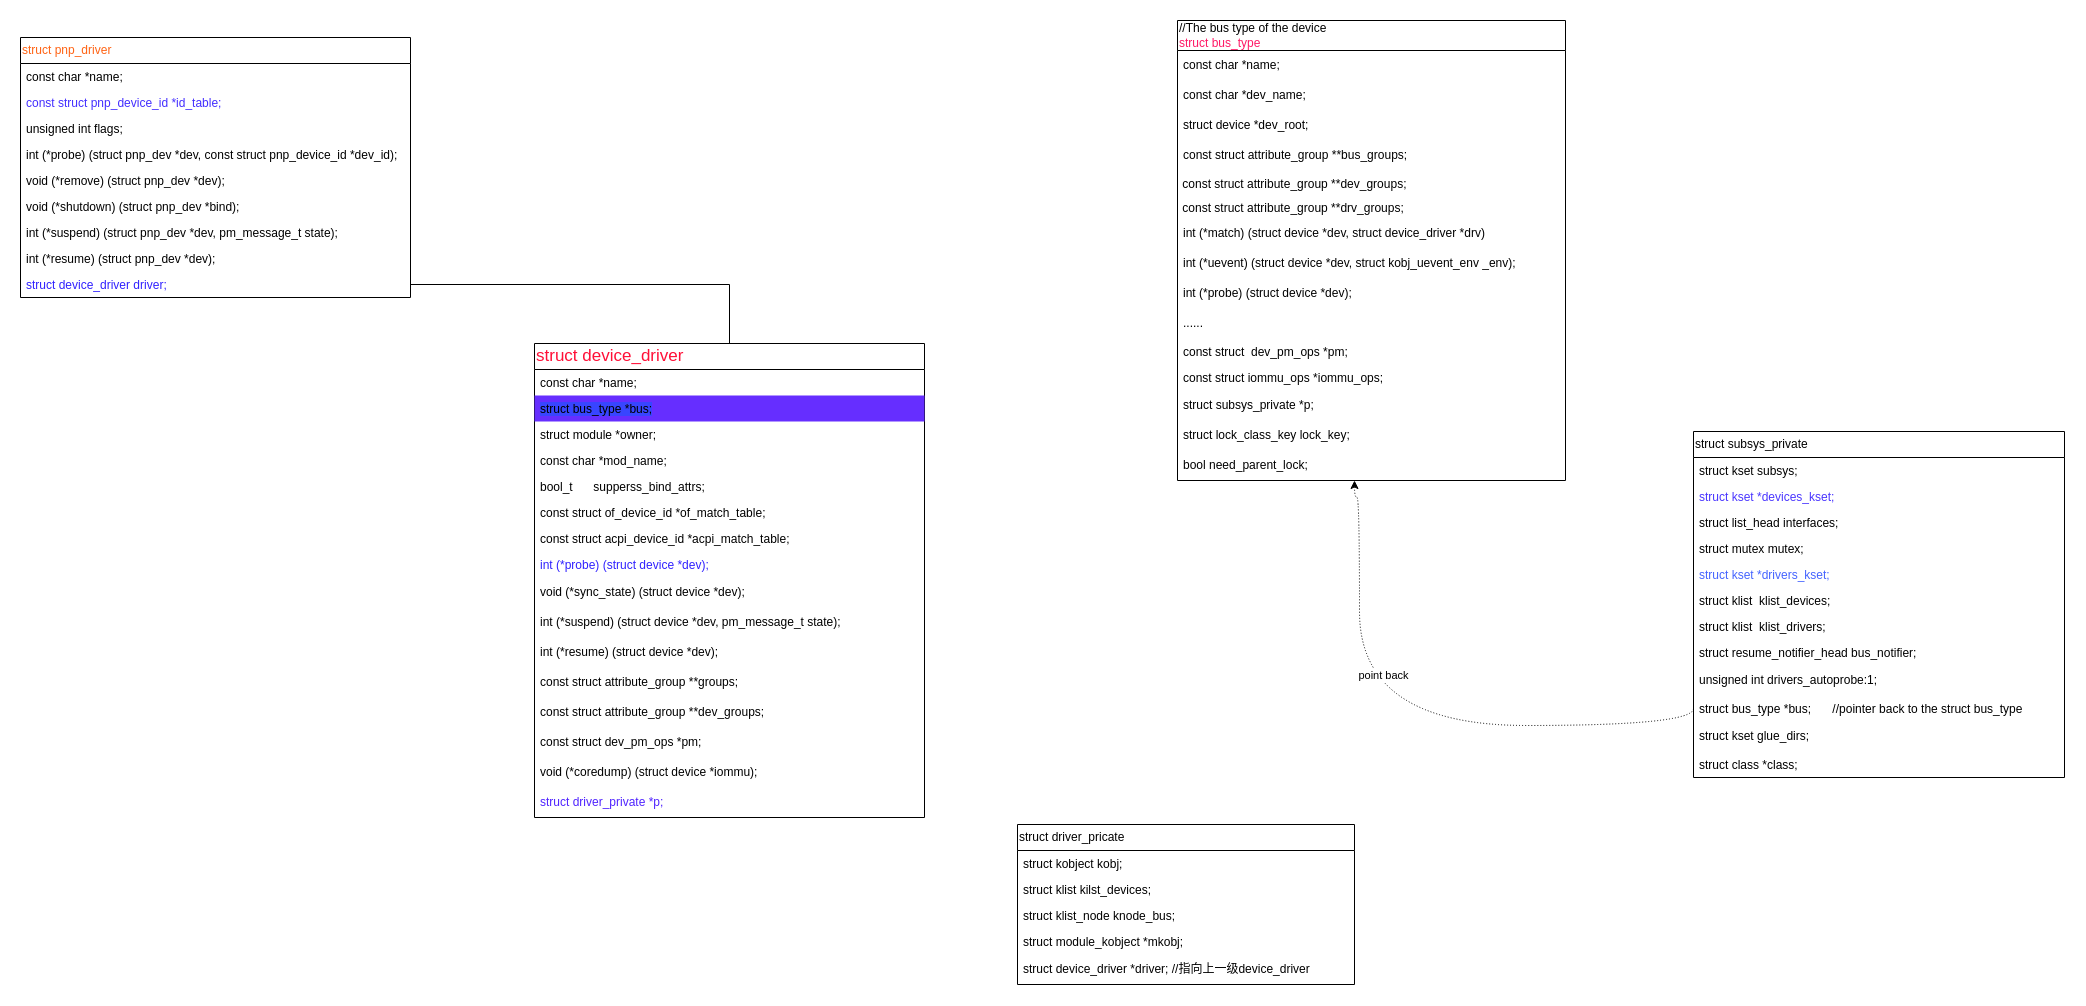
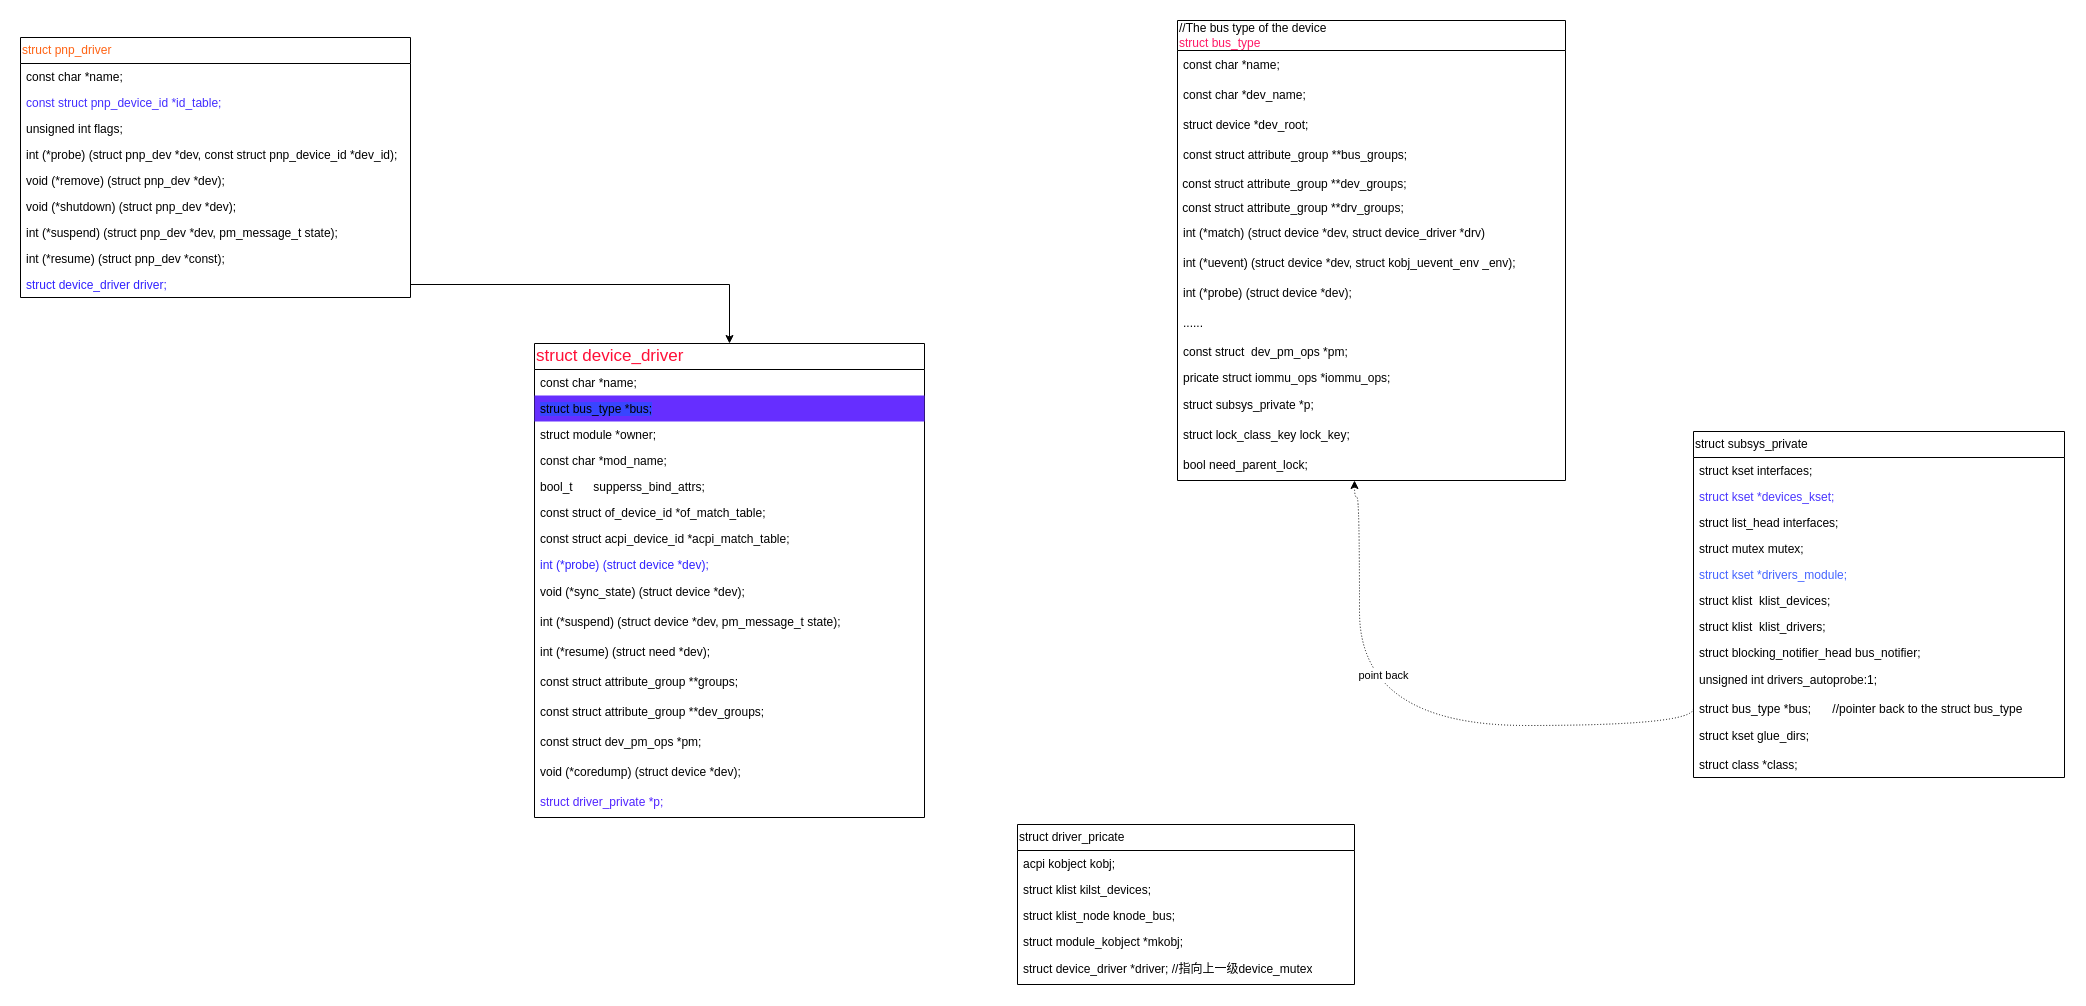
node "void (*shutdown) (struct pnp_dev *bind);": label "void (*shutdown) (struct pnp_dev *bind);" -> "void (*shutdown) (struct pnp_dev *dev);"
node "int (*resume) (struct pnp_dev *dev);": label "int (*resume) (struct pnp_dev *dev);" -> "int (*resume) (struct pnp_dev *const);"
edge "struct device_driver driver;" -- "struct device_driver": arrowhead none -> classic
node "const struct iommu_ops *iommu_ops;": label "const struct iommu_ops *iommu_ops;" -> "pricate struct iommu_ops *iommu_ops;"
node "struct kset subsys;": label "struct kset subsys;" -> "struct kset interfaces;"
node "struct kset *drivers_kset;": label "struct kset *drivers_kset;" -> "struct kset *drivers_module;"
node "int (*resume) (struct device *dev);": label "int (*resume) (struct device *dev);" -> "int (*resume) (struct need *dev);"
node "struct resume_notifier_head bus_notifier;": label "struct resume_notifier_head bus_notifier;" -> "struct blocking_notifier_head bus_notifier;"
node "void (*coredump) (struct device *iommu);": label "void (*coredump) (struct device *iommu);" -> "void (*coredump) (struct device *dev);"
node "struct kobject kobj;": label "struct kobject kobj;" -> "acpi kobject kobj;"
node "struct device_driver *driver; //指向上一级device_driver": label "struct device_driver *driver; //指向上一级device_driver" -> "struct device_driver *driver; //指向上一级device_mutex"
